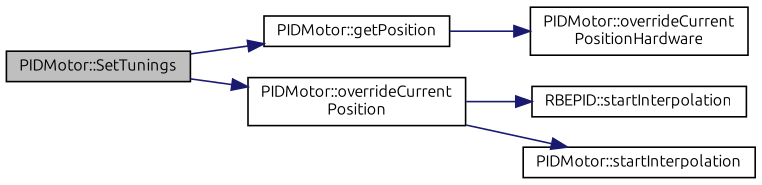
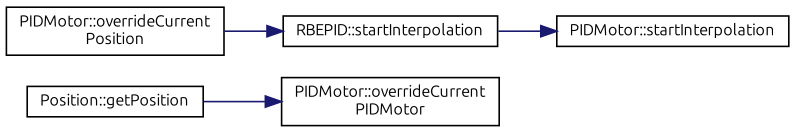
node "PIDMotor::getPosition": label "PIDMotor::getPosition" -> "Position::getPosition"
node "PIDMotor::overrideCurrent PositionHardware": label "PIDMotor::overrideCurrent PositionHardware" -> "PIDMotor::overrideCurrent PIDMotor"
node "PIDMotor::SetTunings": removed
edge "PIDMotor::overrideCurrent Position" -> "PIDMotor::startInterpolation": now "RBEPID::startInterpolation" -> "PIDMotor::startInterpolation"
